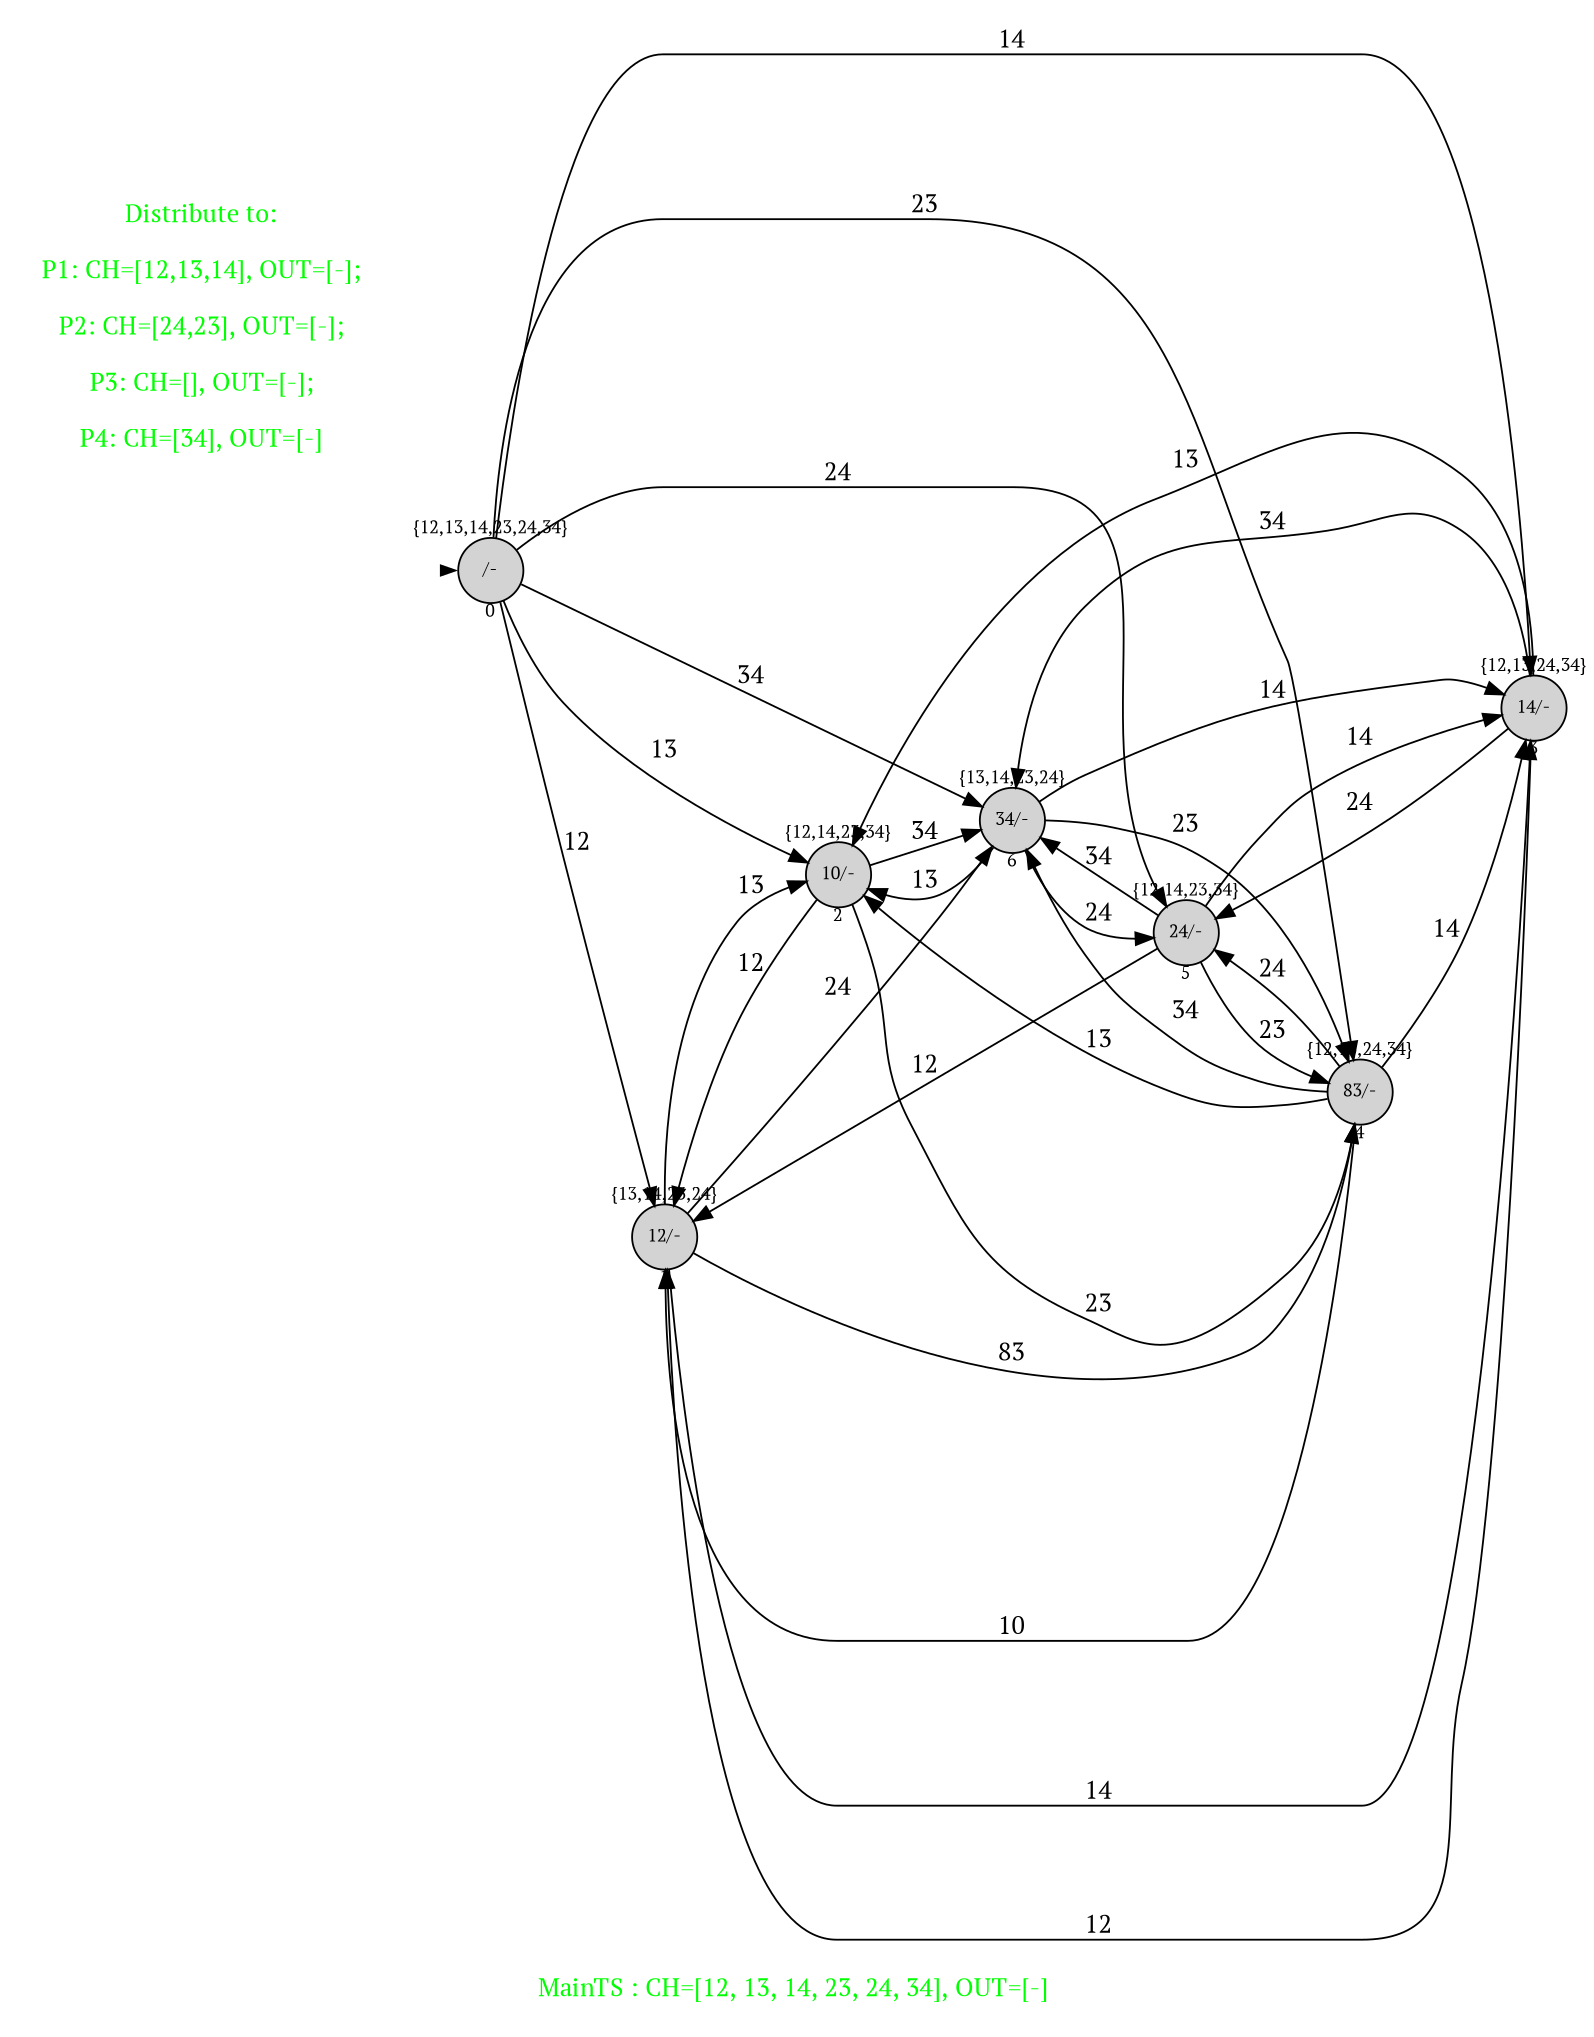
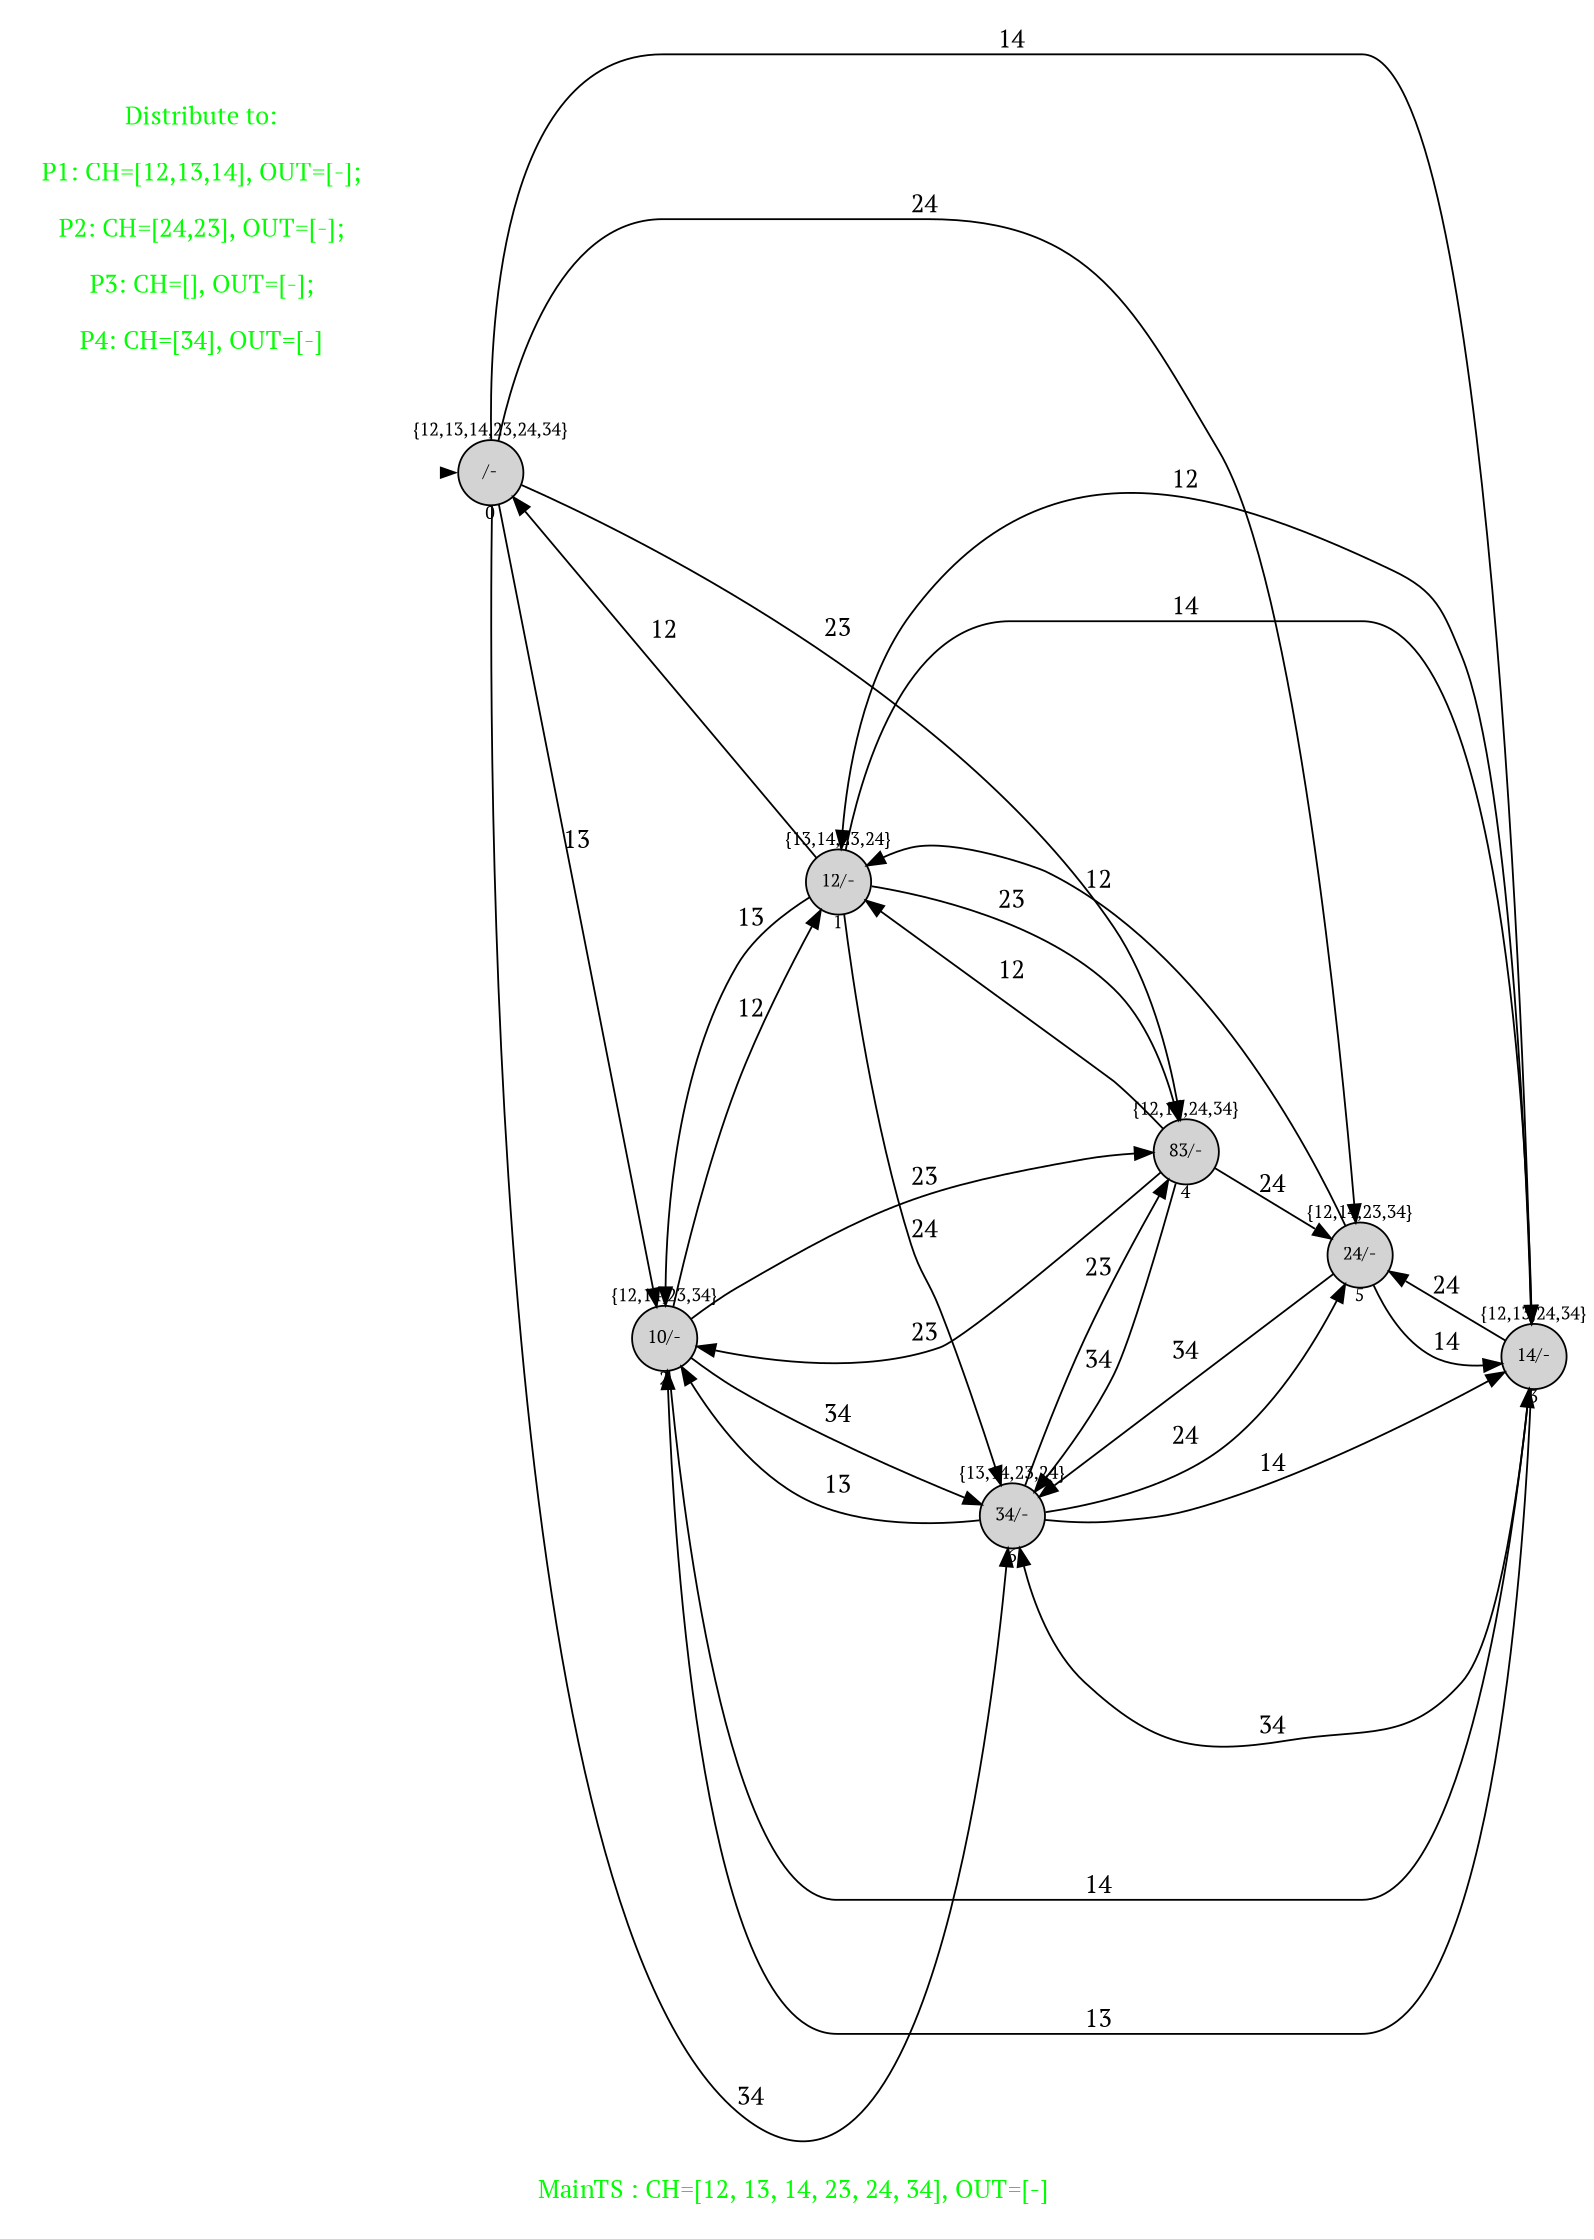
edge "{12,13,14,23,24,34} /- 0" -> "{13,14,23,24} 12/- 1": reversed
edge "{12,13,24,34} 83/- 4" -> "{12,13,24,34} 14/- 3": now "{12,14,23,34} 10/- 2" -> "{12,13,24,34} 14/- 3"
edge "{12,14,23,34} 24/- 5" -> "{12,13,24,34} 83/- 4": removed, label "23"
edge "{12,13,24,34} 83/- 4" -> "{12,14,23,34} 10/- 2": label "13" -> "23"
edge "{13,14,23,24} 12/- 1" -> "{12,13,24,34} 83/- 4": label "83" -> "23"
edge "{12,13,24,34} 83/- 4" -> "{13,14,23,24} 12/- 1": label "10" -> "12"
